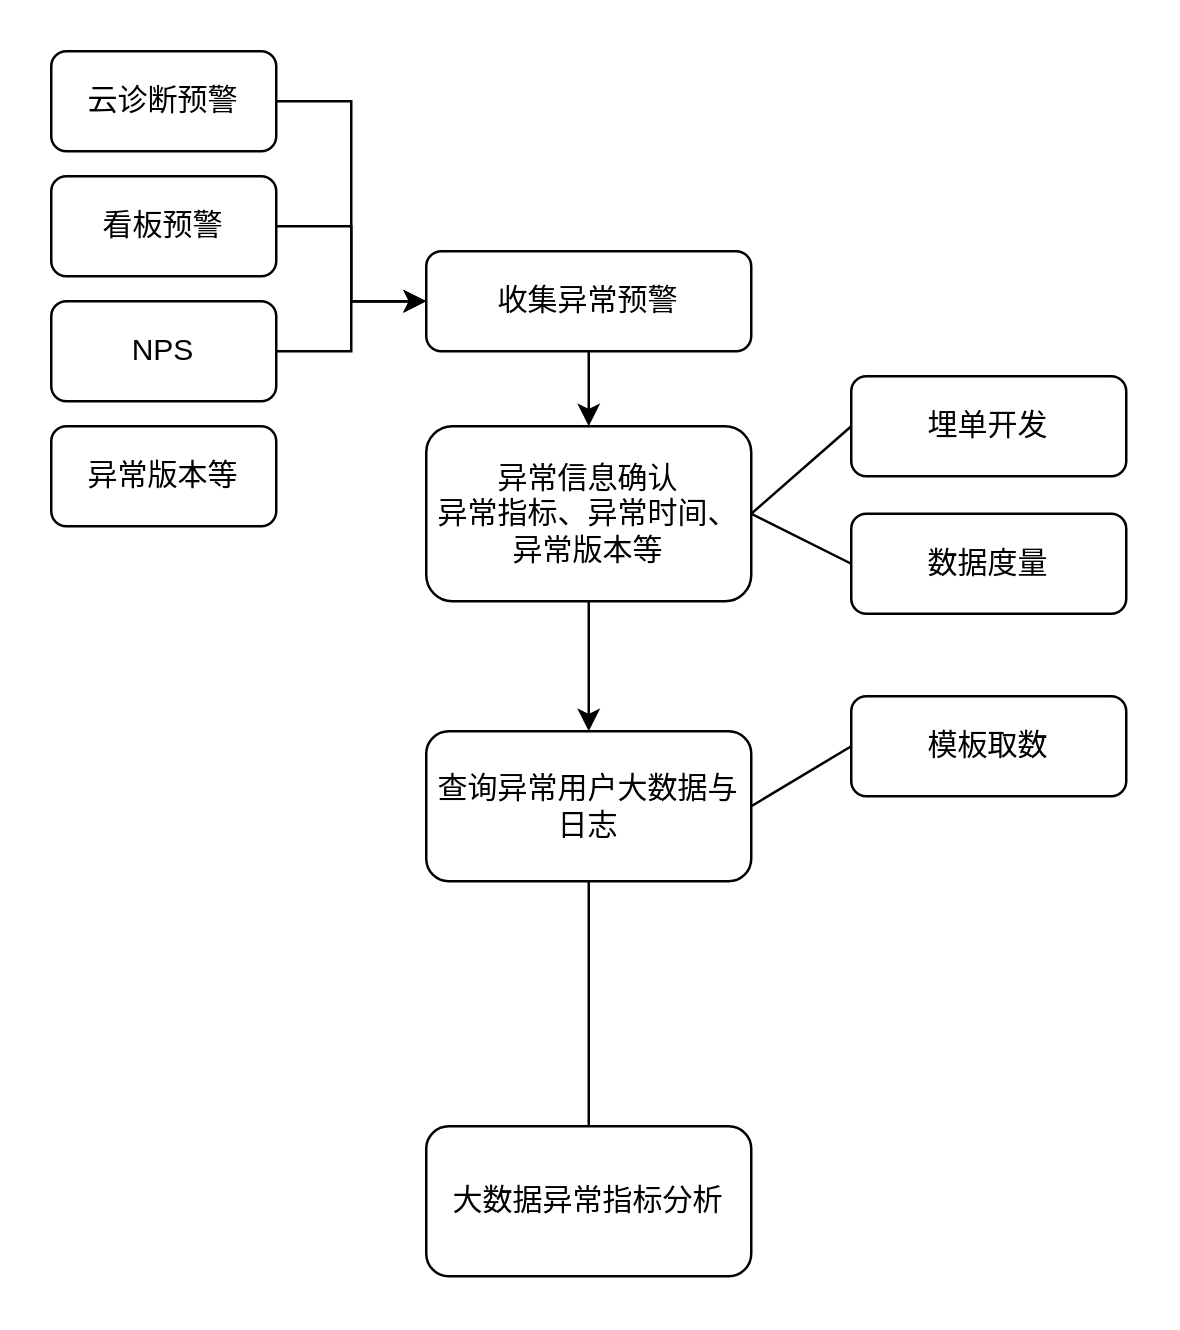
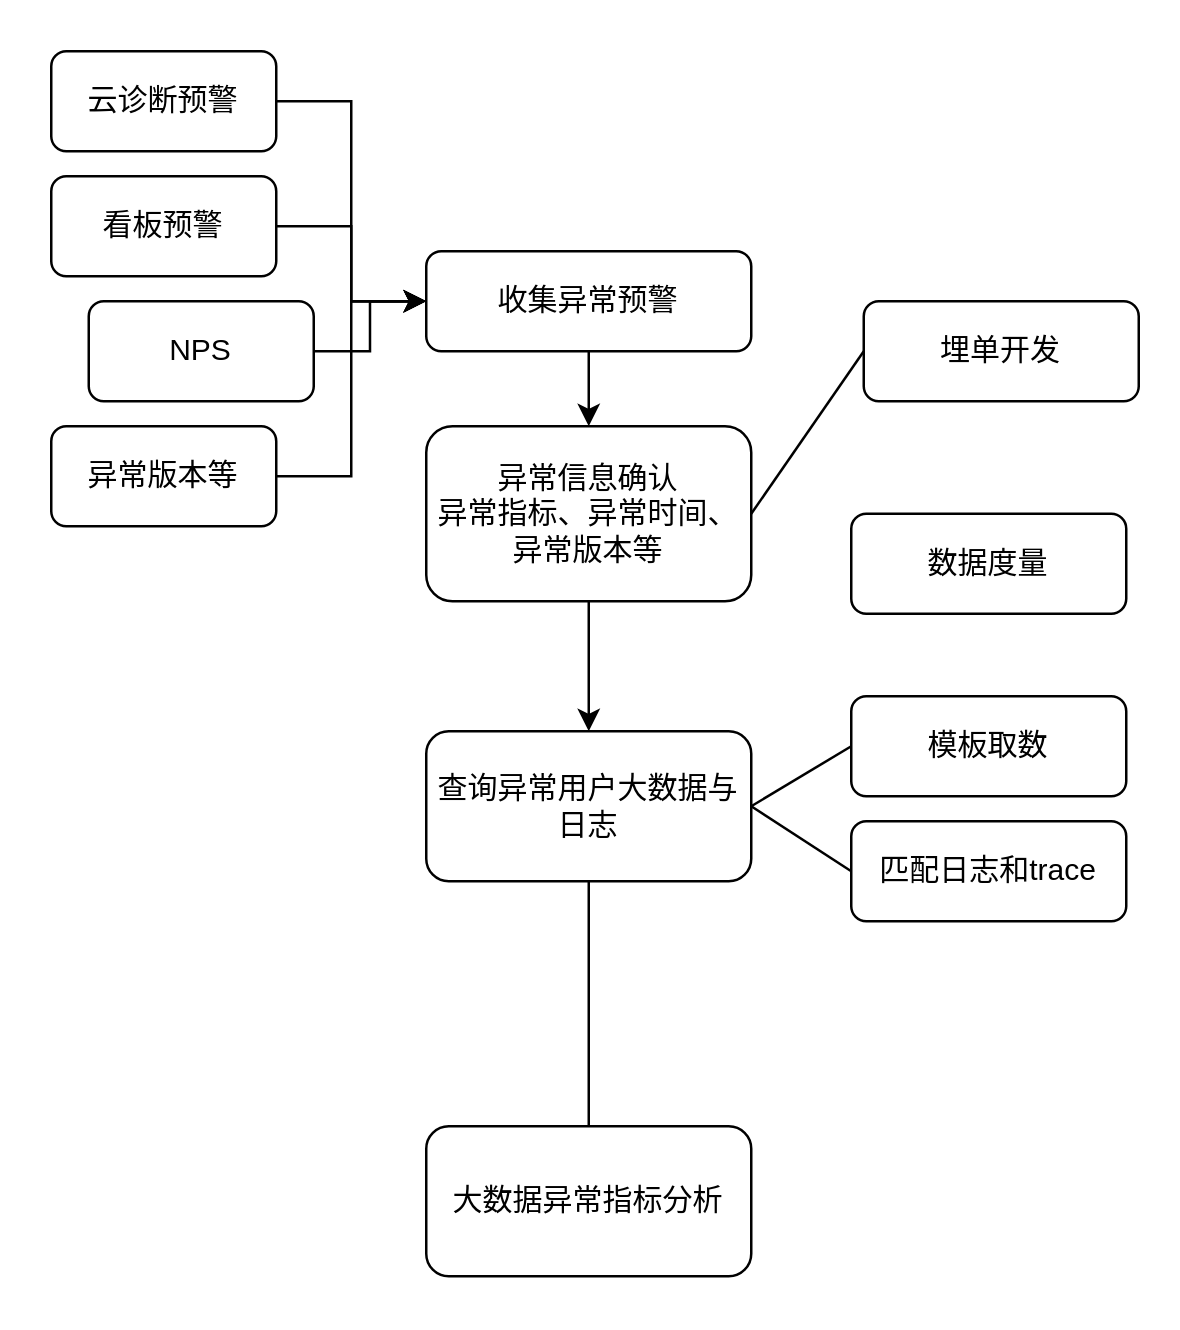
node "NPS": moved (164, 351) -> (201, 351)
node "埋单开发": moved (989, 426) -> (1001, 351)
edge "异常版本等" -> "收集异常预警": added
edge "异常信息确认 异常指标、异常时间、异常版本等" -- "数据度量": removed
edge "查询异常用户大数据与日志" -- "匹配日志和trace": added
node "匹配日志和trace": added
